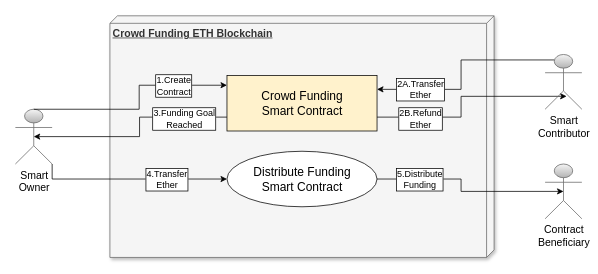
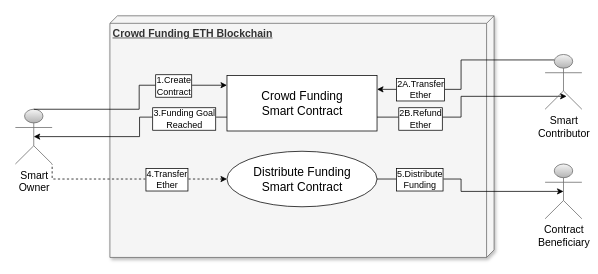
node "Crowd Funding Smart Contract": fillcolor #fff2cc -> #ffffff
edge "Smart Owner" -> "Distribute Funding Smart Contract": style solid -> dashed
